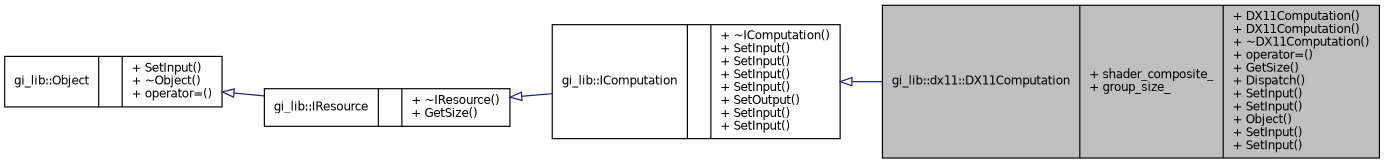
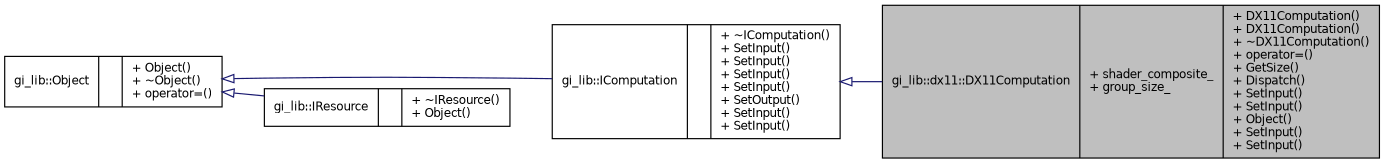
node "gi_lib::Object": text "+ SetInput()" -> "+ Object()"
edge "gi_lib::IComputation" -> "gi_lib::IResource": now "gi_lib::IComputation" -> "gi_lib::Object"
node "gi_lib::IResource": text "+ GetSize()" -> "+ Object()"
